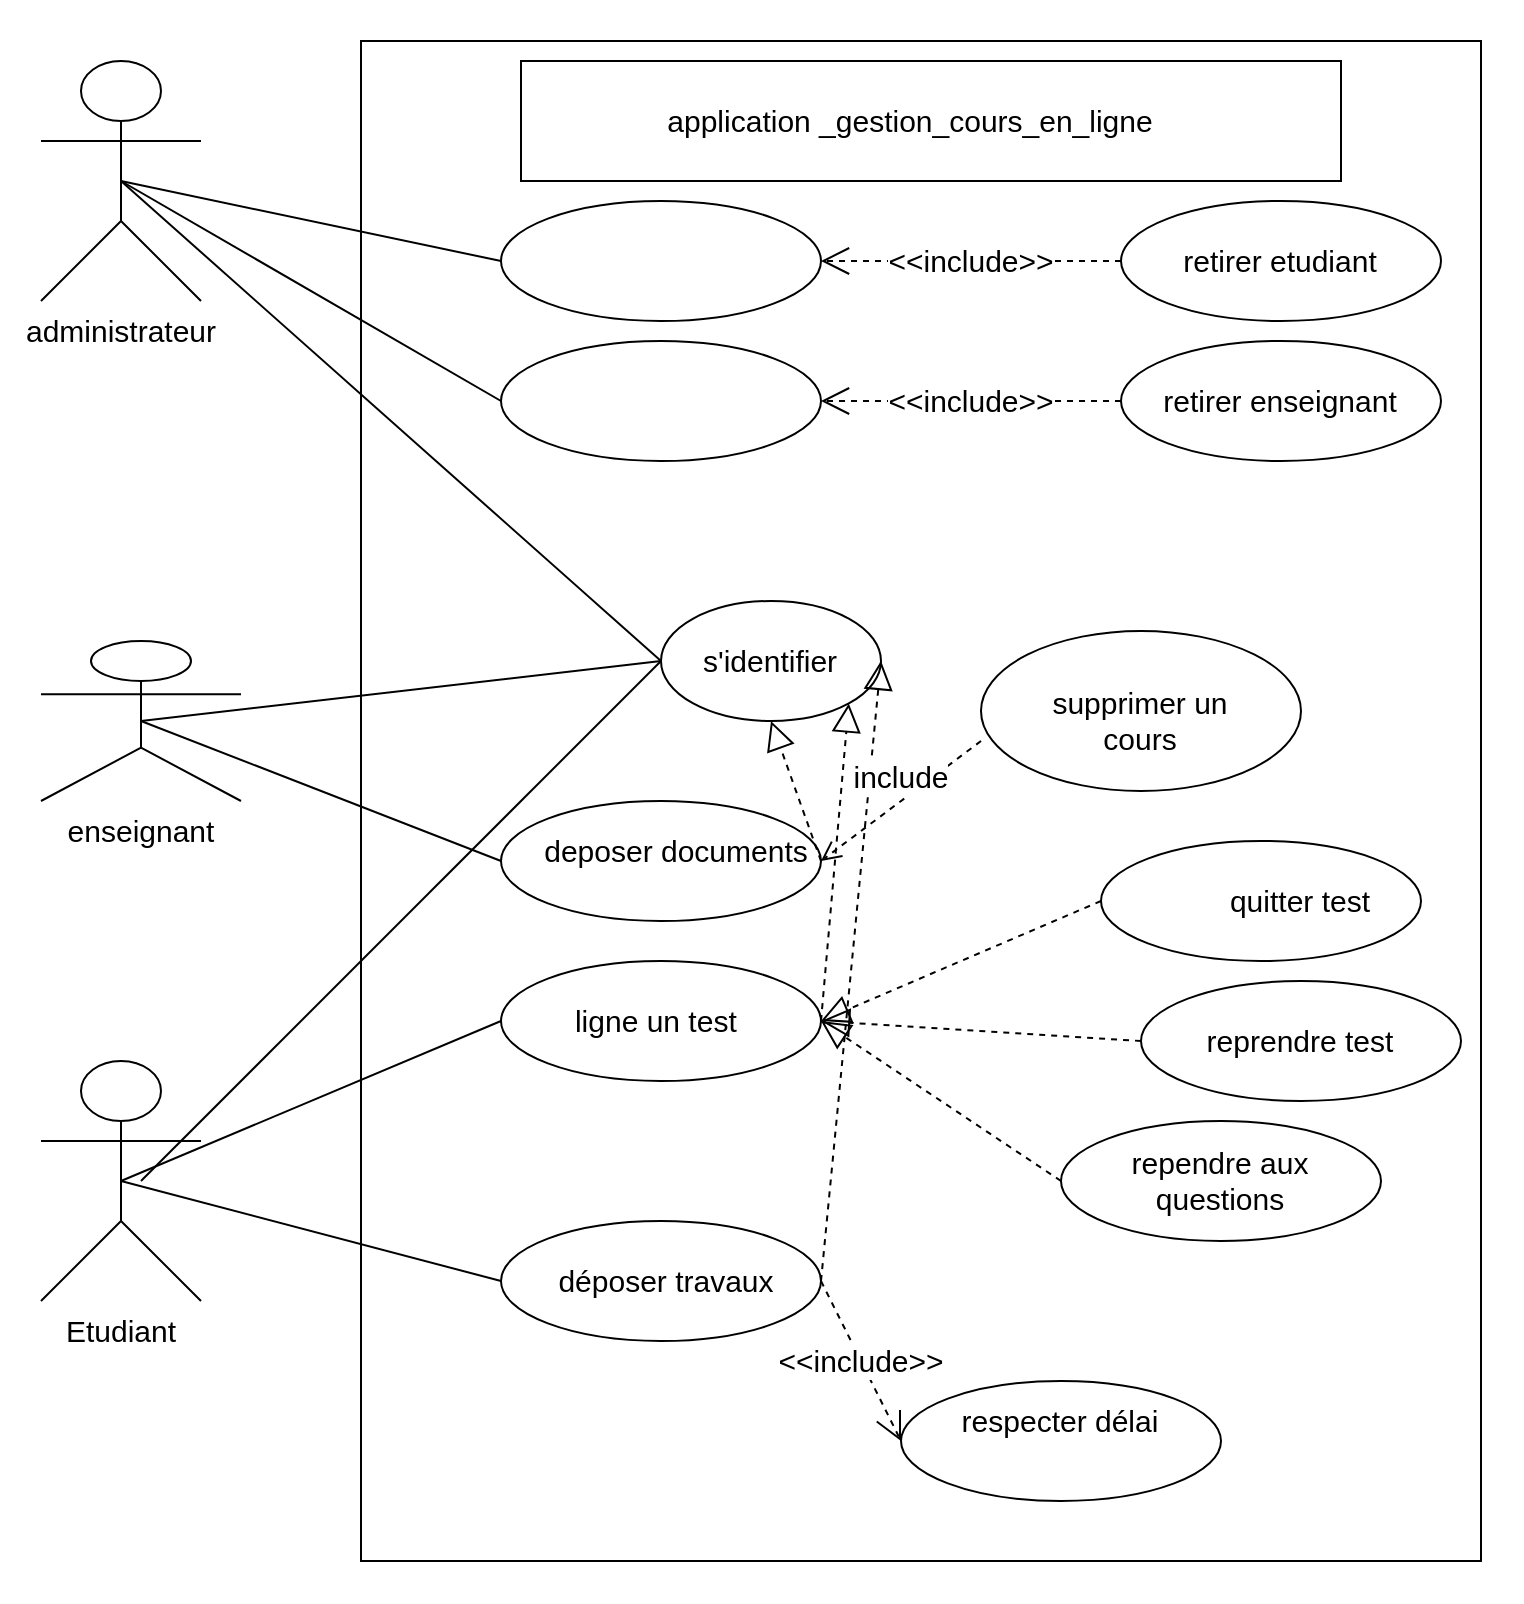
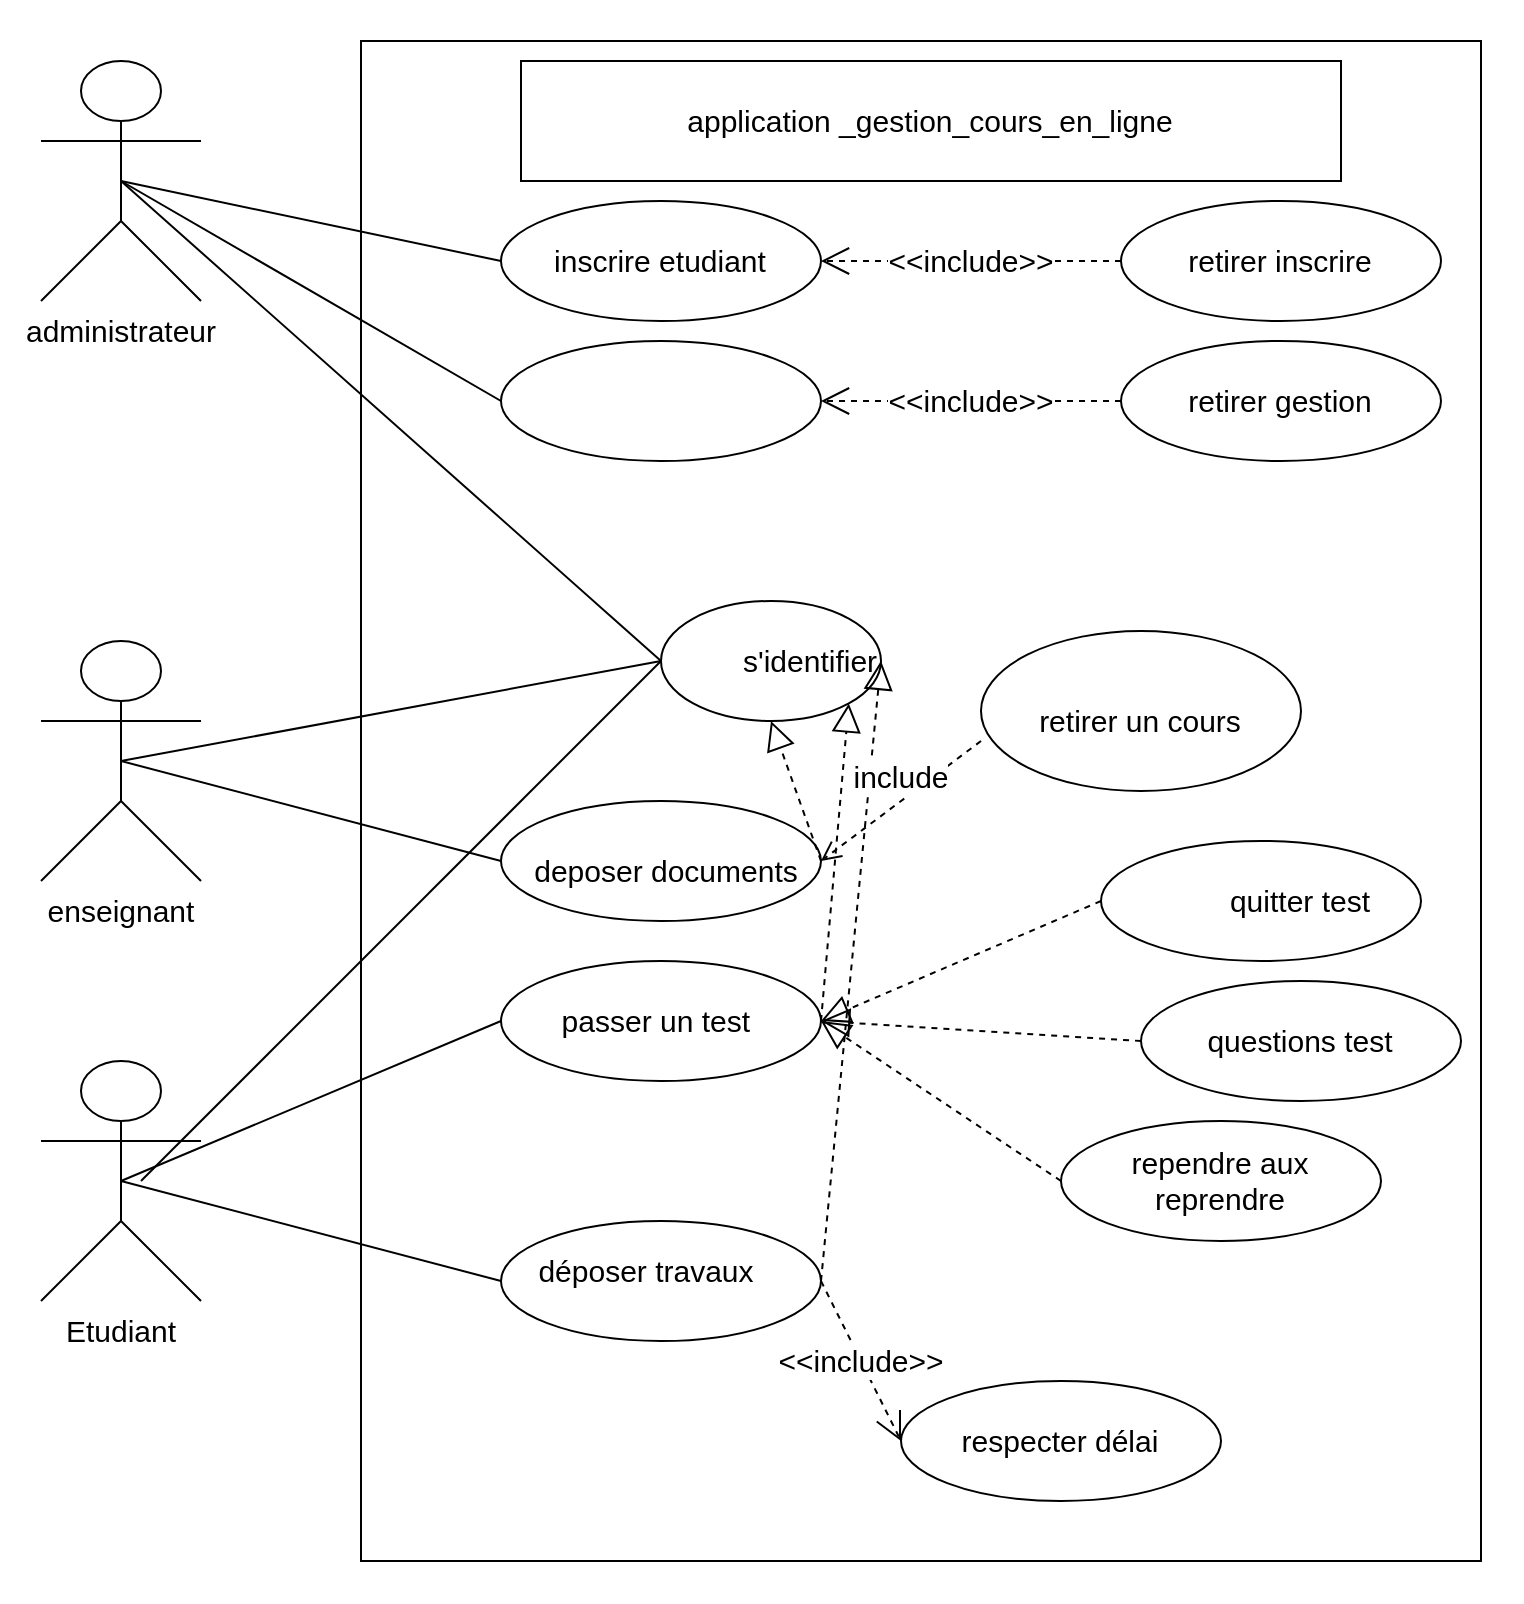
node "application _gestion_cours_en_ligne": moved (911, 121) -> (931, 121)
node "inscrire etudiant": added
node "retirer etudiant": label "retirer etudiant" -> "retirer inscrire"
node "retirer enseignant": label "retirer enseignant" -> "retirer gestion"
node "s'identifier": moved (771, 661) -> (811, 661)
node "enseignant": size 200x160 -> 160x240
node "supprimer un cours": label "supprimer un cours" -> "retirer un cours"
node "deposer documents": moved (676, 851) -> (666, 871)
node "ligne un test": label "ligne un test" -> "passer un test"
node "reprendre test": label "reprendre test" -> "questions test"
node "rependre aux questions": label "rependre aux questions" -> "rependre aux reprendre"
node "déposer travaux": moved (666, 1281) -> (646, 1271)
node "respecter délai": moved (1061, 1421) -> (1061, 1441)
